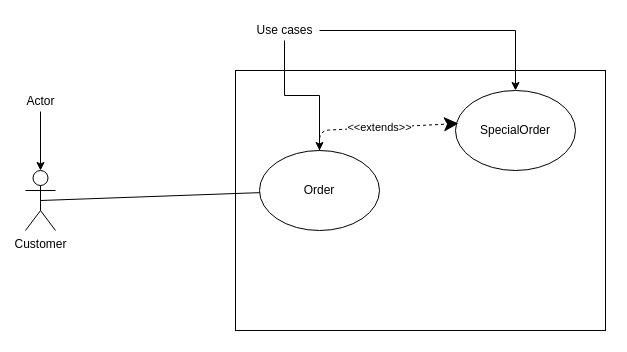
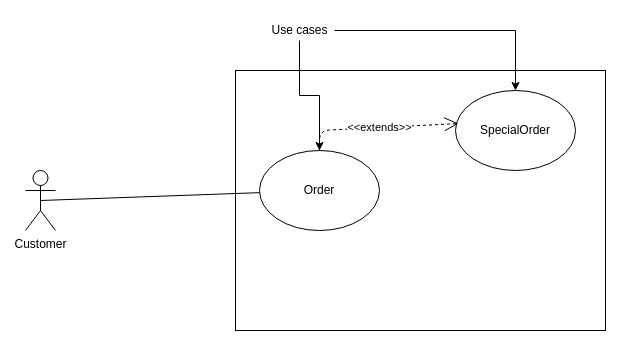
node "Use cases": moved (285, 31) -> (300, 31)
node "Actor": removed
edge "Order" -> "SpecialOrder": arrowhead classic -> open
edge "Actor" -> "Customer": removed
